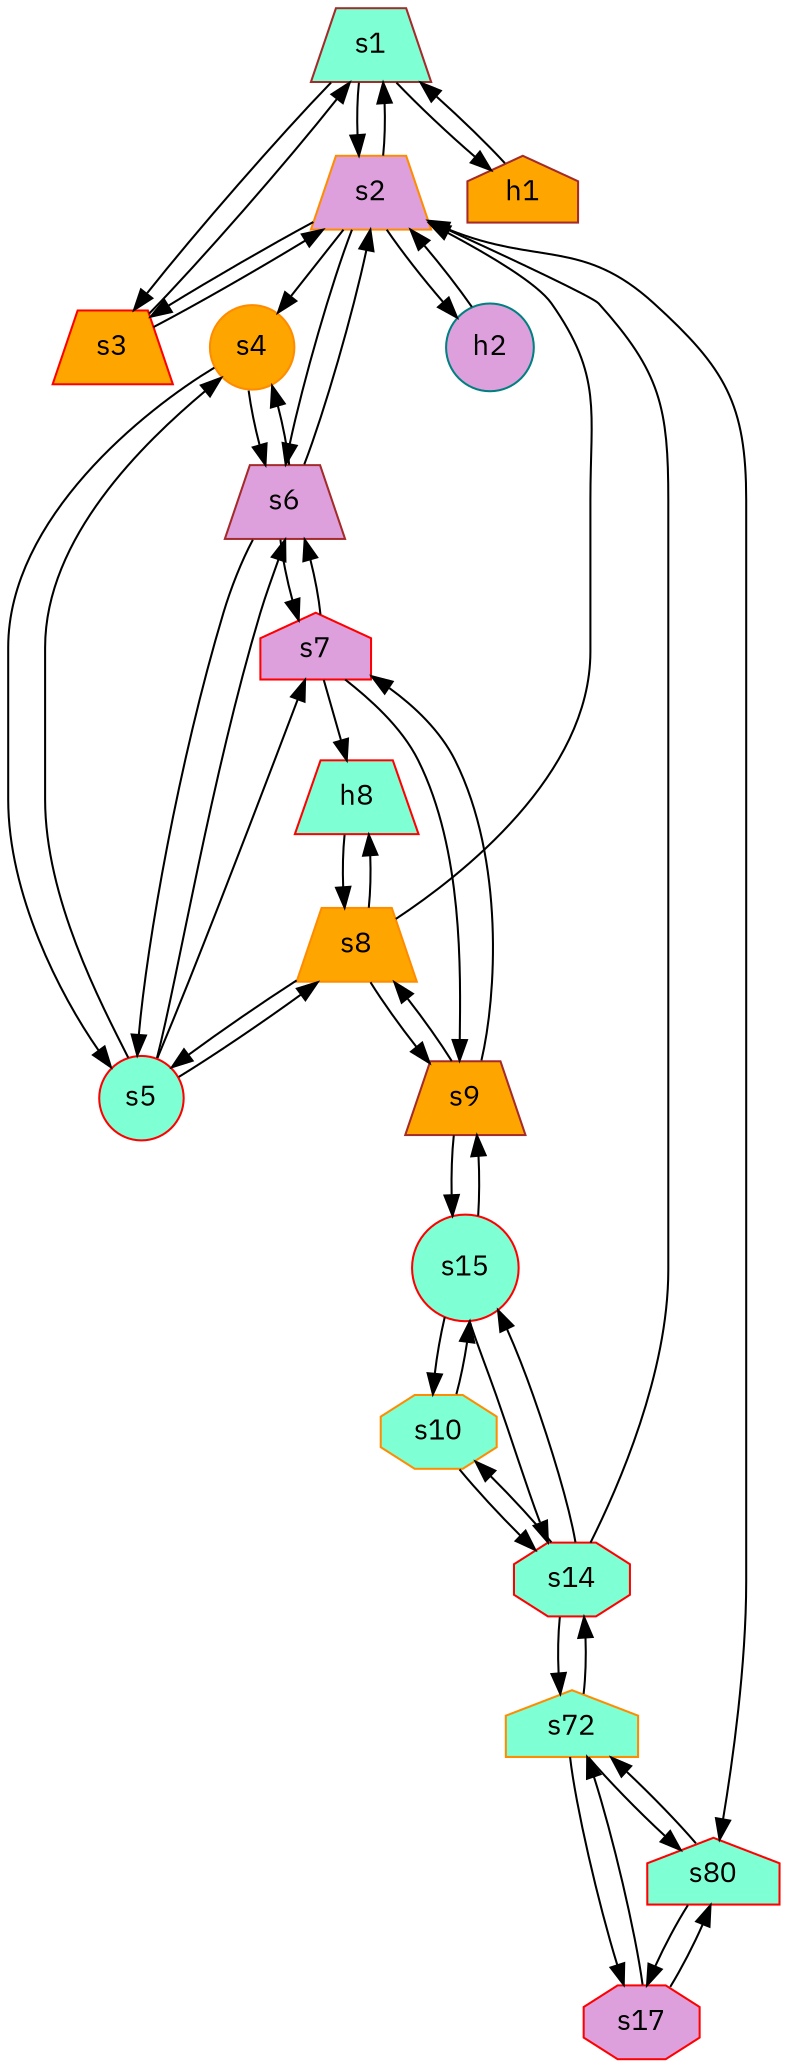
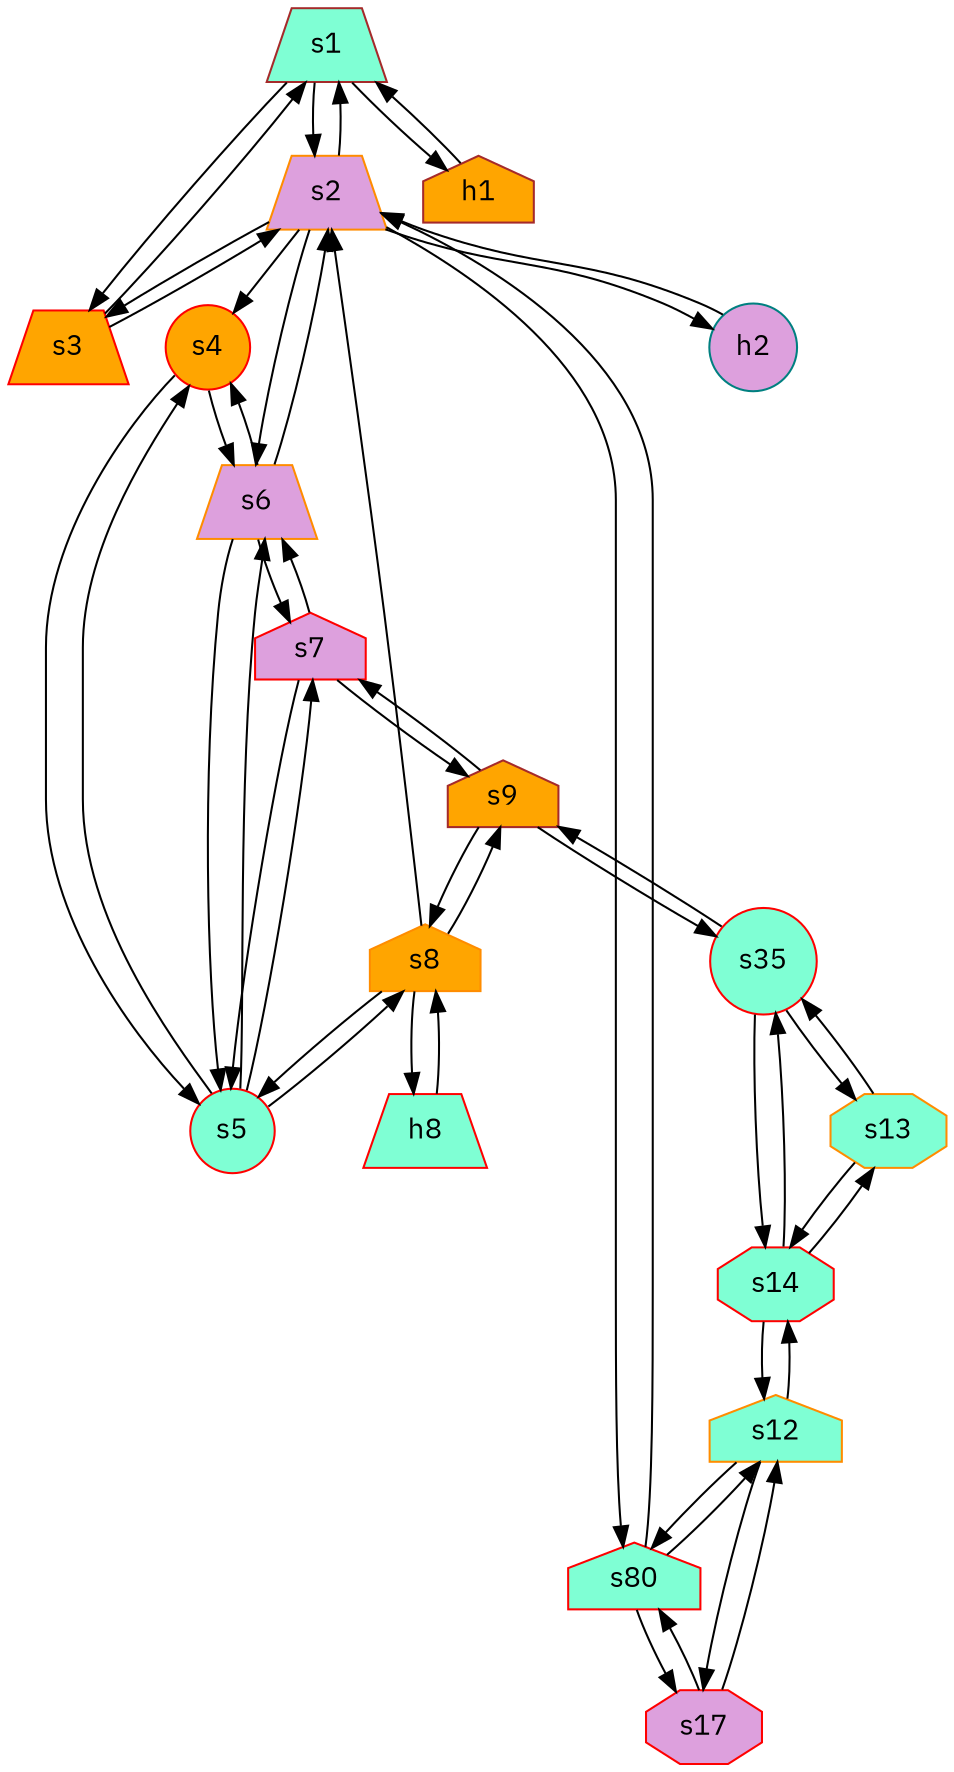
node "s4": color darkorange -> red
node "s6": color brown -> darkorange
edge "s7" -> "h8": now "s7" -> "s5"
edge "s14" -> "s2": now "s80" -> "s2"
node "s8": shape trapezium -> house
node "s9": shape trapezium -> house
node "s15": label "s15" -> "s35"
node "s10": label "s10" -> "s13"
node "s72": label "s72" -> "s12"
